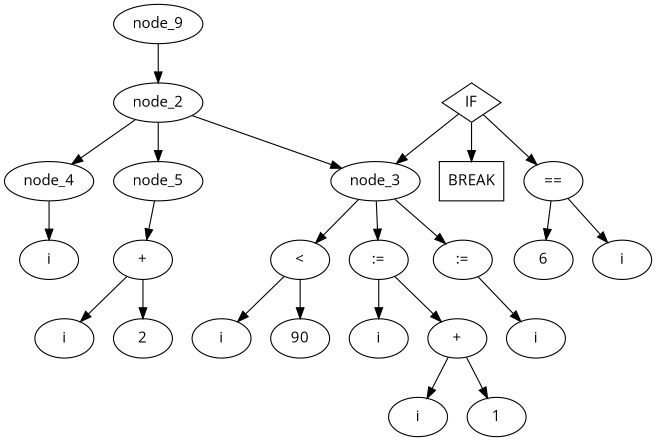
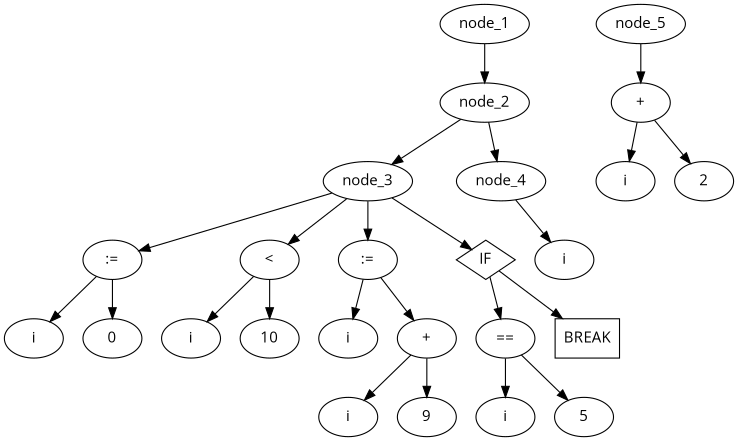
node "node_9": label "node_9" -> "node_1"
edge "IF" -> "node_3": reversed
edge "node_2" -> "node_5": removed
node "6": label "6" -> "5"
node "0": added
node "90": label "90" -> "10"
node "1": label "1" -> "9"
